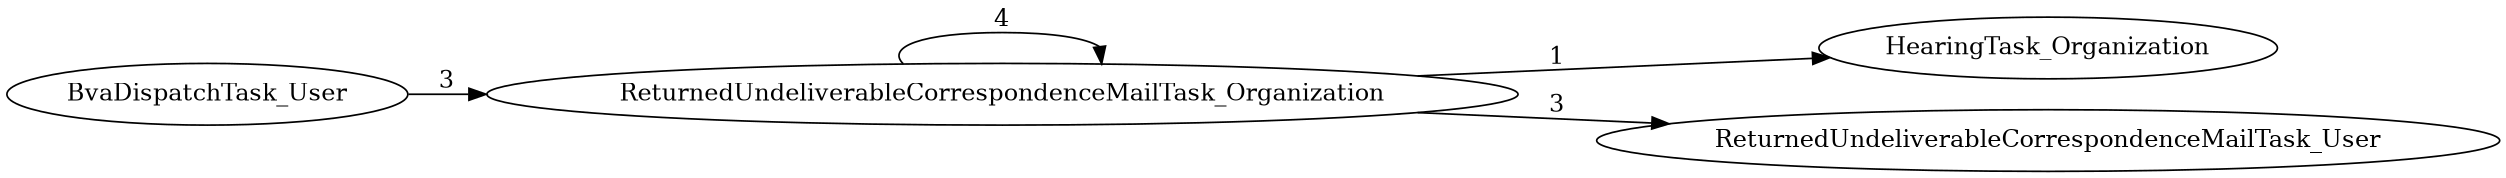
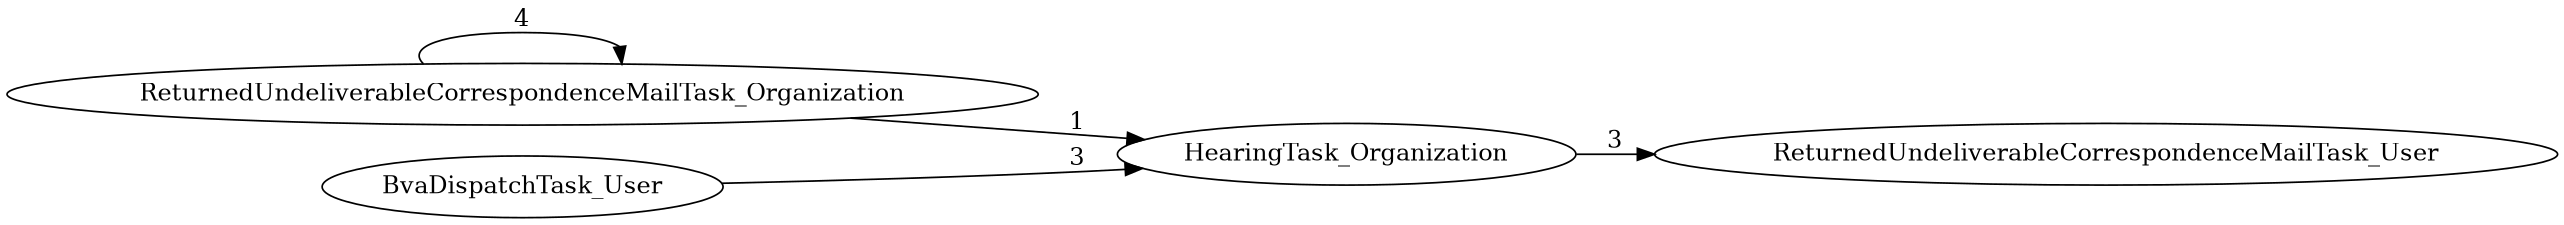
edge "BvaDispatchTask_User" -> "ReturnedUndeliverableCorrespondenceMailTask_Organization": now "BvaDispatchTask_User" -> "HearingTask_Organization"
edge "ReturnedUndeliverableCorrespondenceMailTask_Organization" -> "ReturnedUndeliverableCorrespondenceMailTask_User": now "HearingTask_Organization" -> "ReturnedUndeliverableCorrespondenceMailTask_User"
